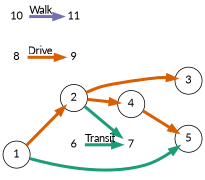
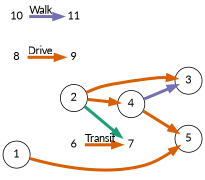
edge "4" -> "3": added
edge "1" -> "2": removed
edge "6" -> "7": color #1b9e77 -> #d95f02
edge "1" -> "5": color #1b9e77 -> #d95f02
